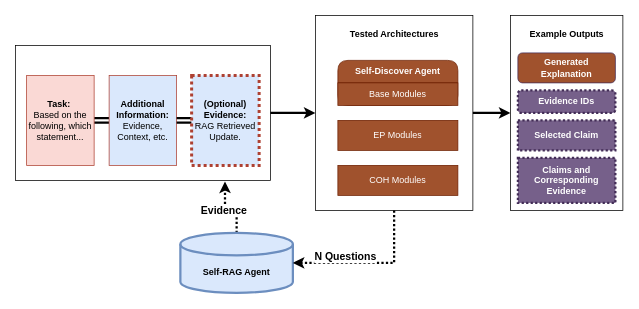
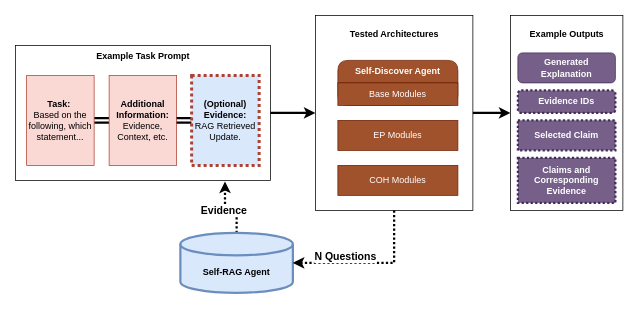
node "Example Task Prompt": added
node "Generated Explanation": fillcolor #a0522d -> #76608a
node "Additional Information: Evidence, Context, etc.": fillcolor #dae8fc -> #fad9d5
